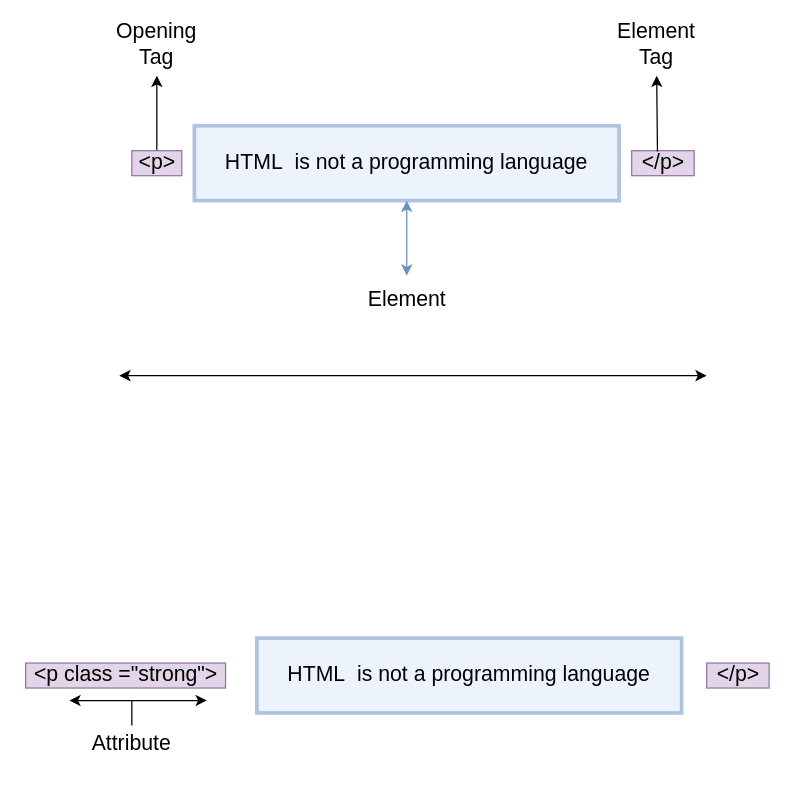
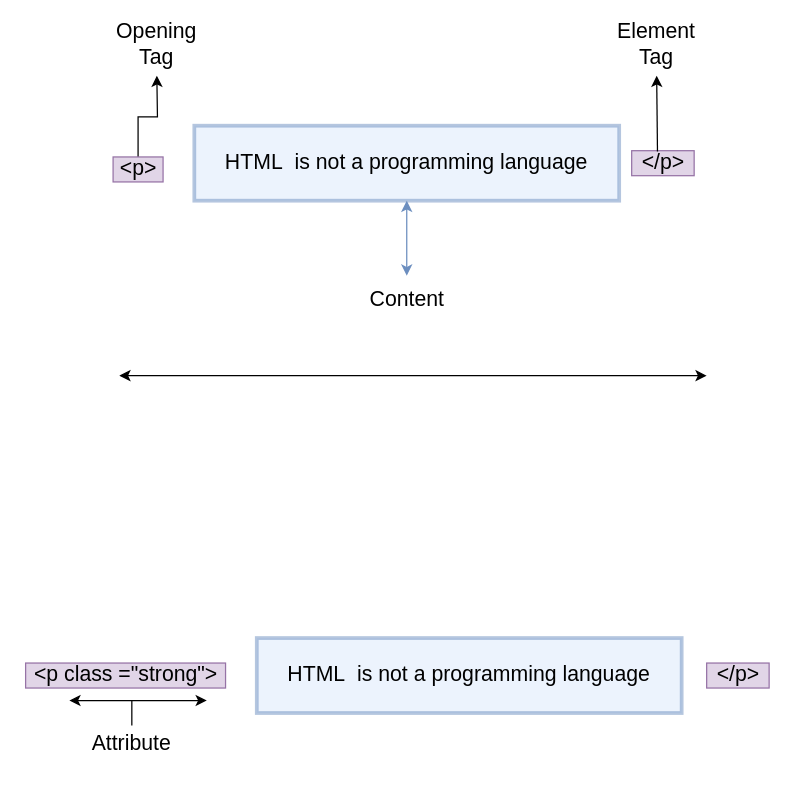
node "<p>": moved (157, 163) -> (138, 169)
node "Element": label "Element" -> "Content"
